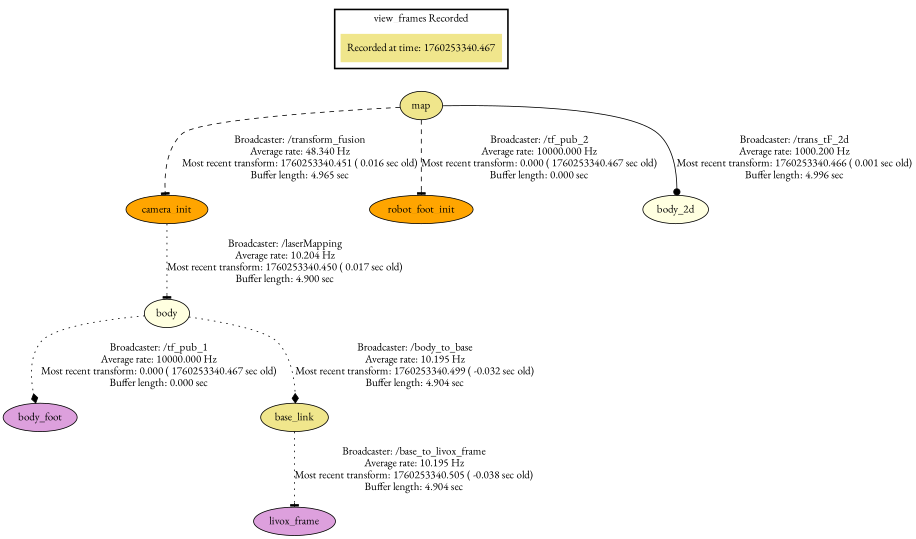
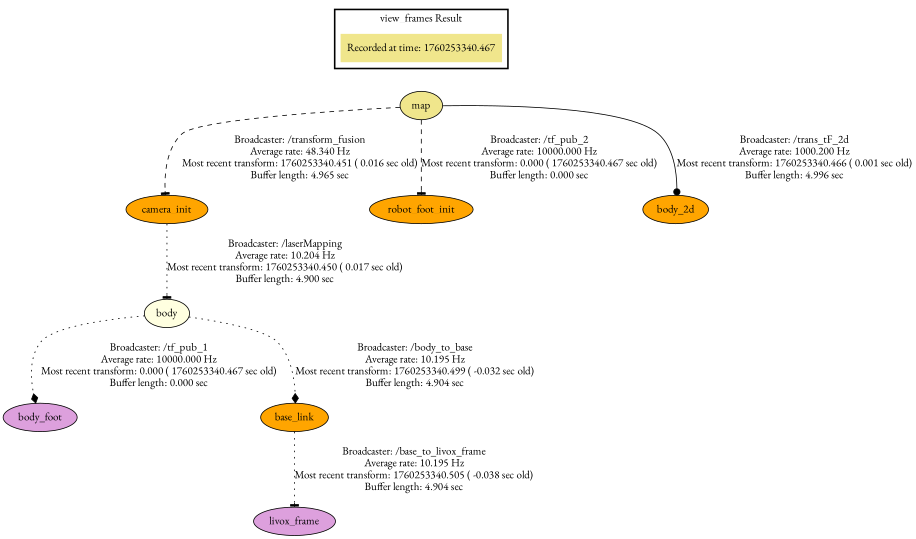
cluster "view_frames Recorded": label "view_frames Recorded" -> "view_frames Result"
node "body_2d": fillcolor lightyellow -> orange
node "base_link": fillcolor khaki -> orange
